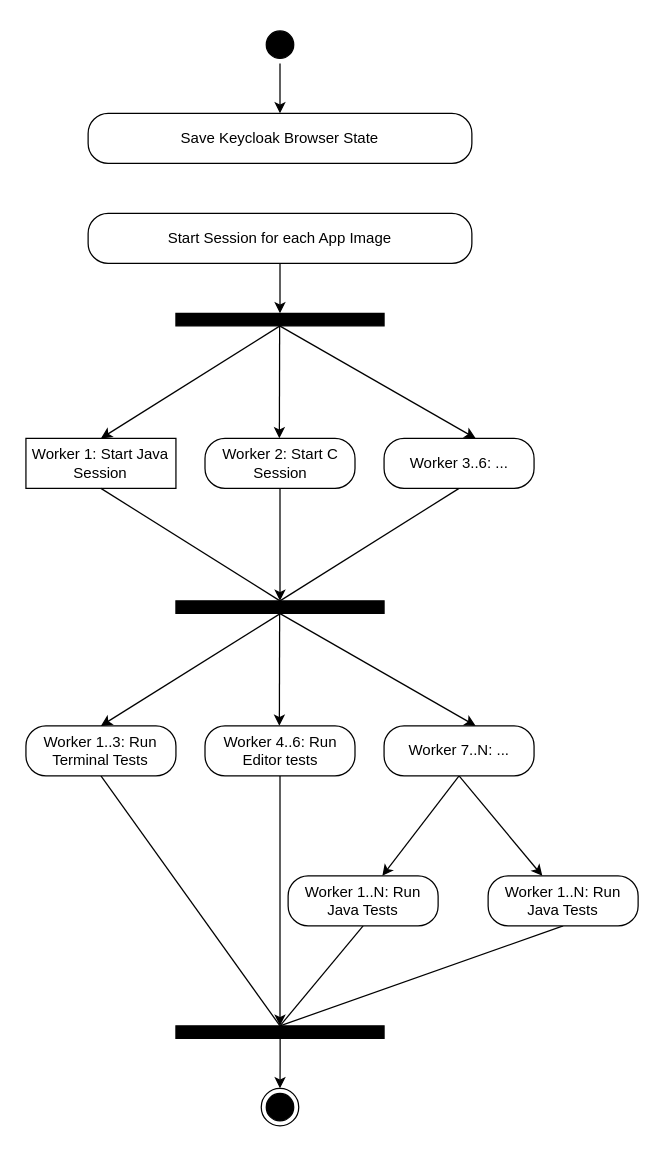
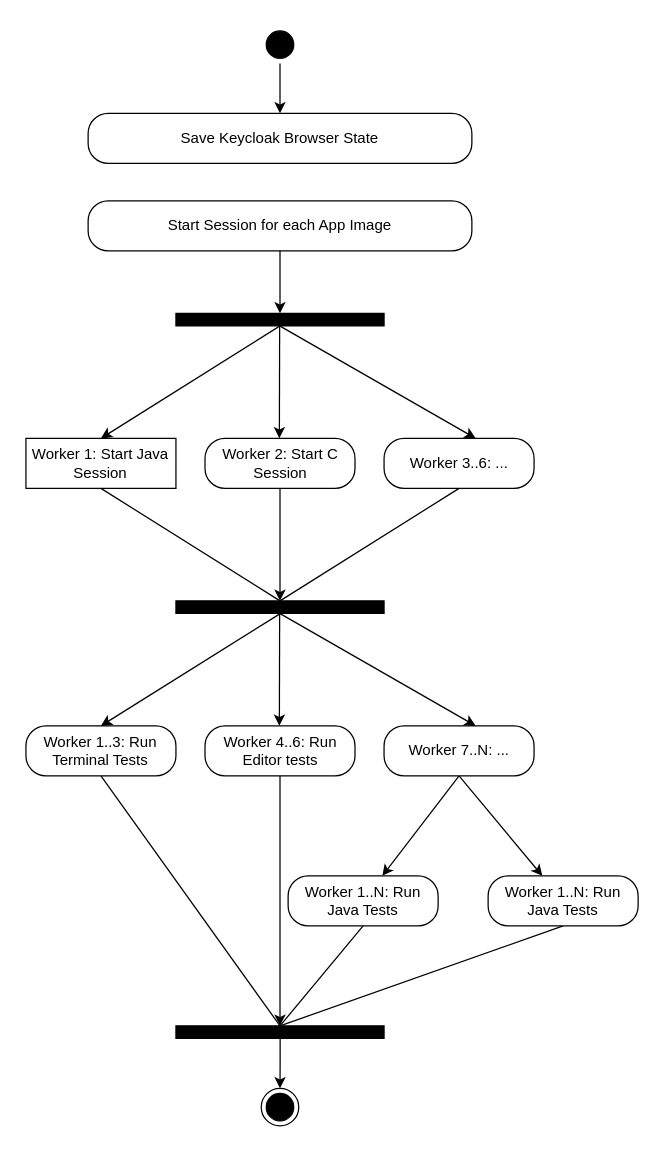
node "Start Session for each App Image": moved (280, 238) -> (280, 226)
